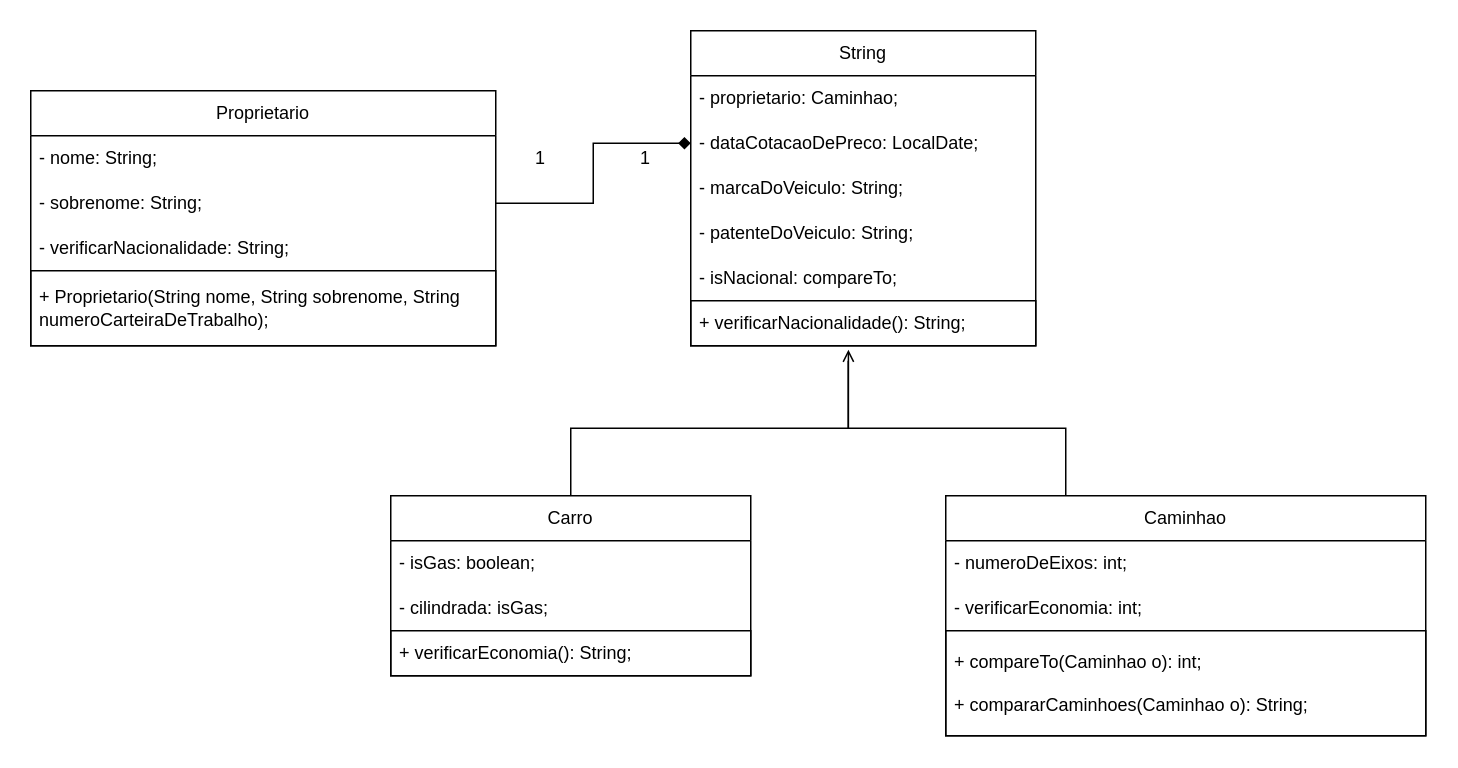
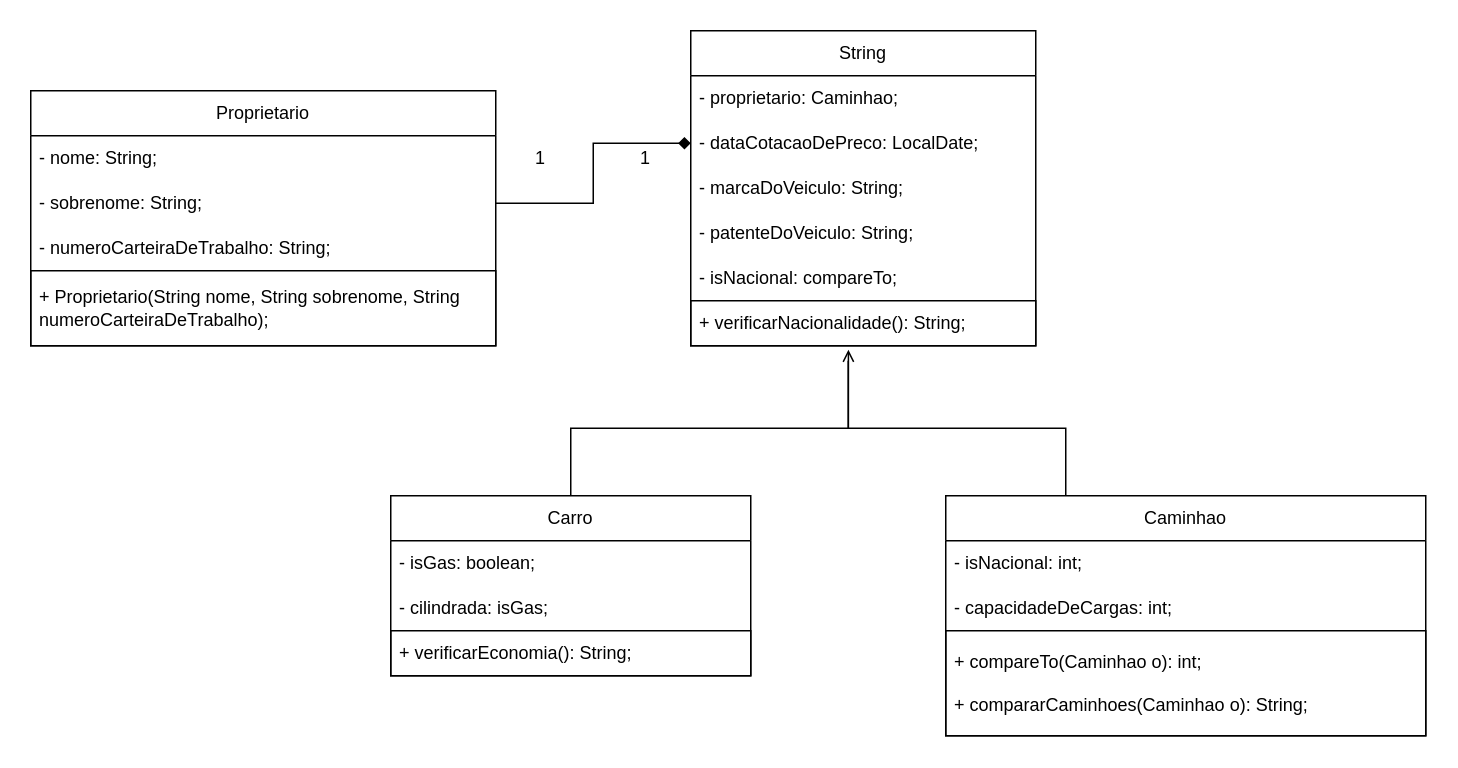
node "- verificarNacionalidade: String;": label "- verificarNacionalidade: String;" -> "- numeroCarteiraDeTrabalho: String;"
node "- numeroDeEixos: int;": label "- numeroDeEixos: int;" -> "- isNacional: int;"
node "- verificarEconomia: int;": label "- verificarEconomia: int;" -> "- capacidadeDeCargas: int;"
